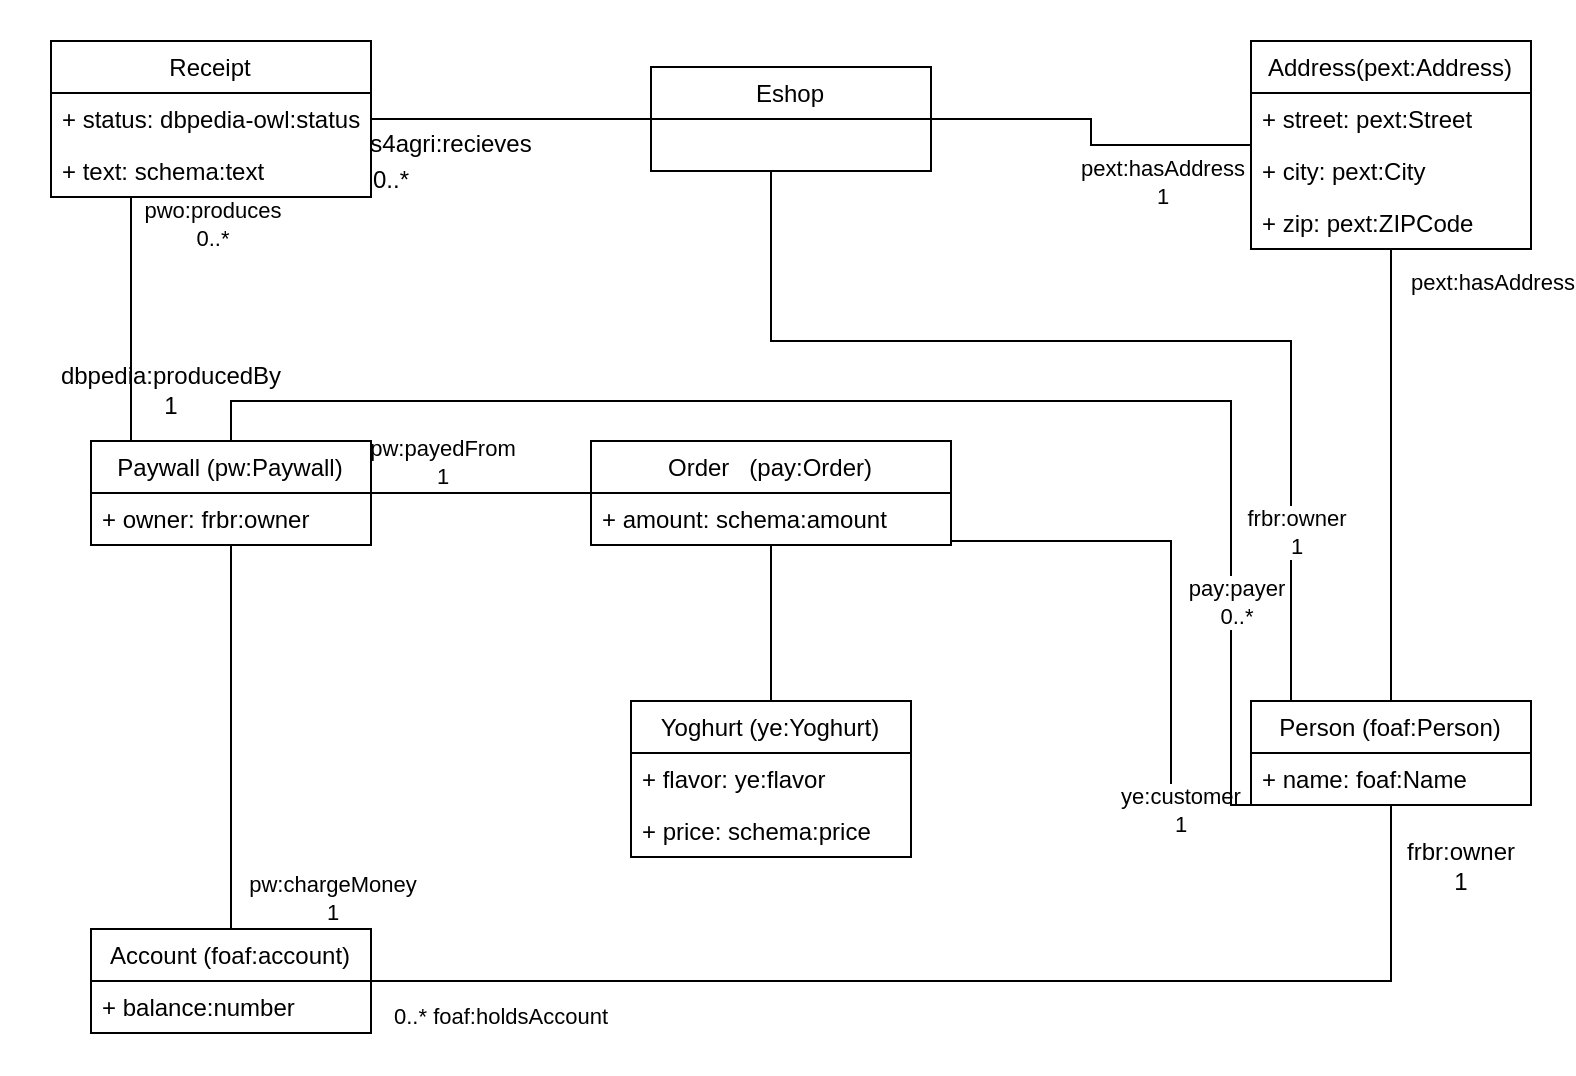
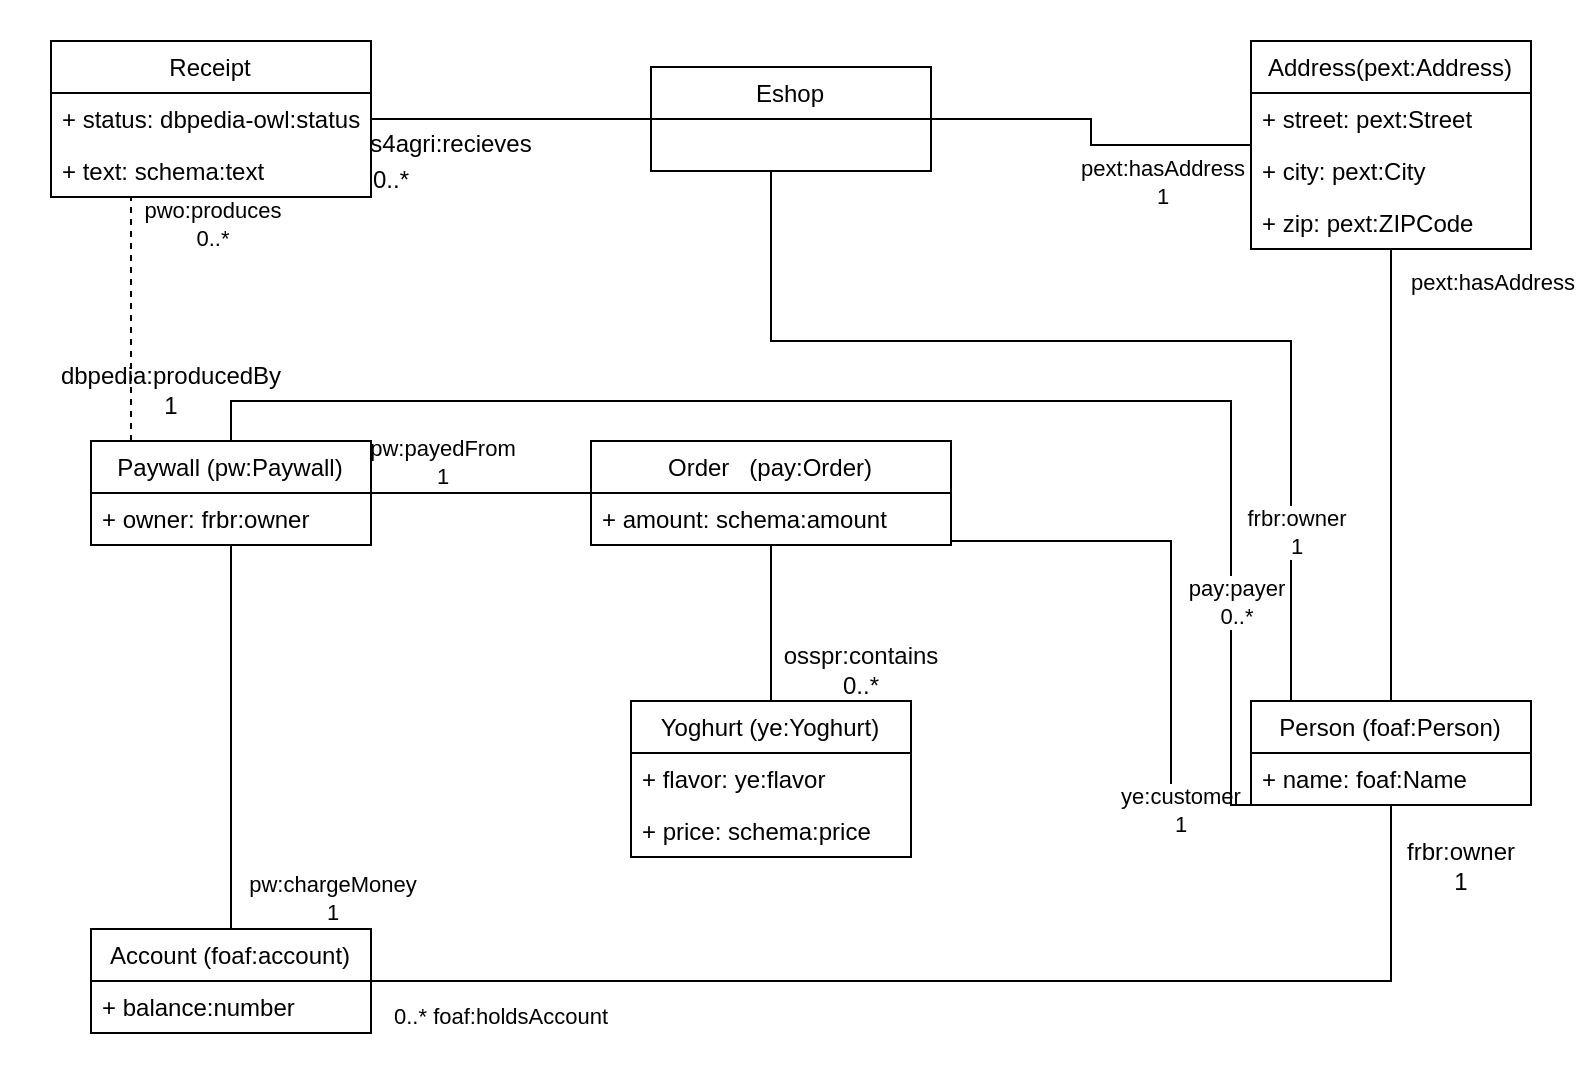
edge "Receipt" -- "Paywall (pw:Paywall)": style solid -> dashed
node "osspr:contains 0..*": added
